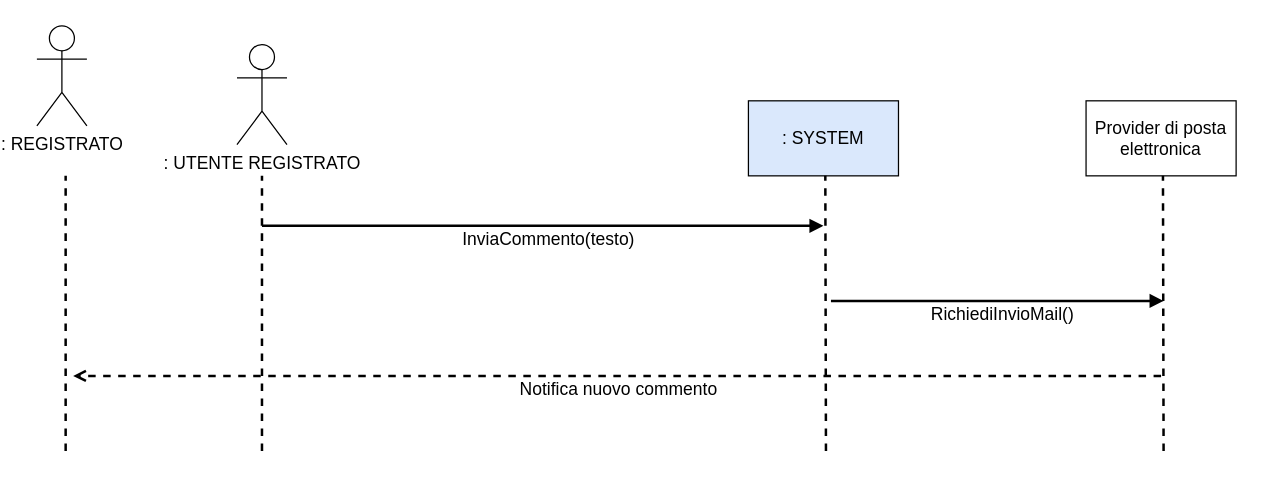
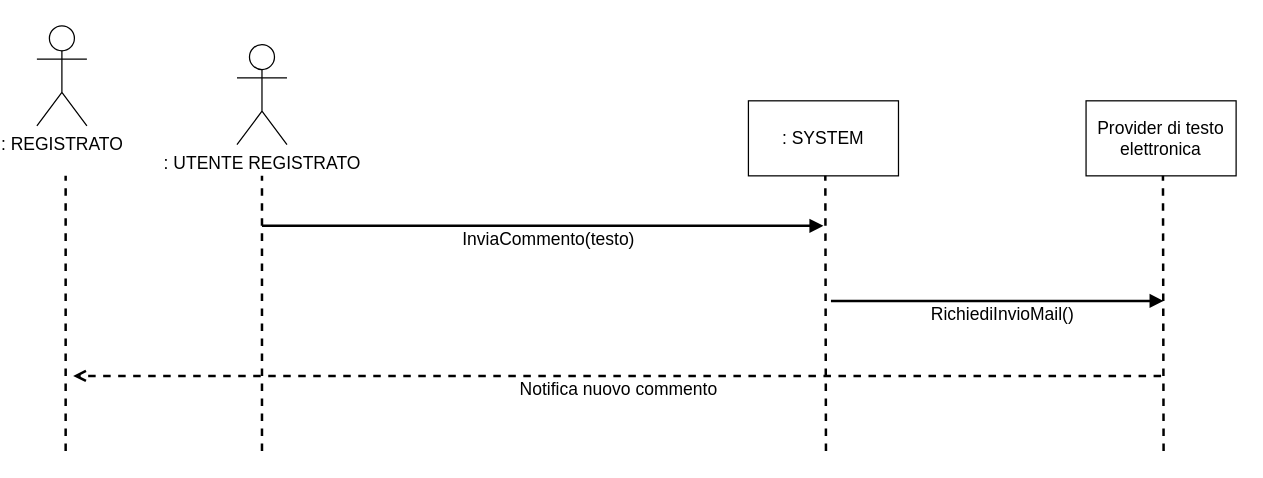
node ": SYSTEM": fillcolor #dae8fc -> #ffffff
node "Provider di posta elettronica": label "Provider di posta elettronica" -> "Provider di testo elettronica"
